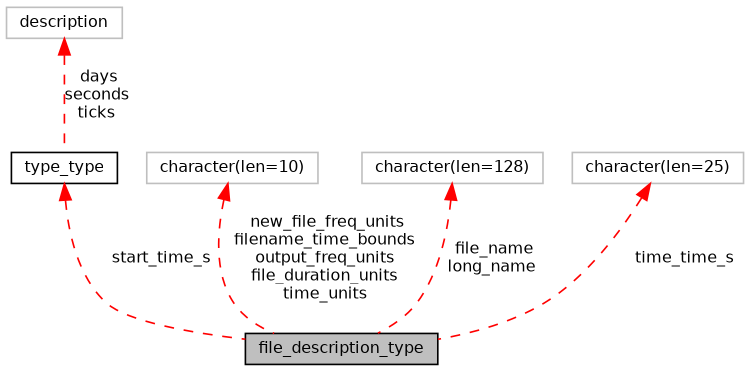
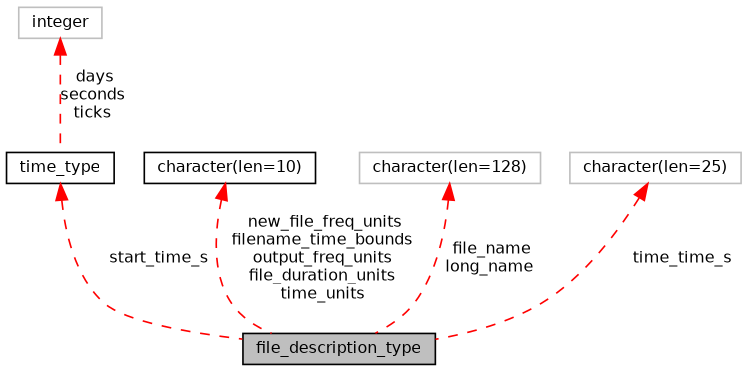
node "description": label "description" -> "integer"
node "type_type": label "type_type" -> "time_type"
node "character(len=10)": color grey75 -> black
